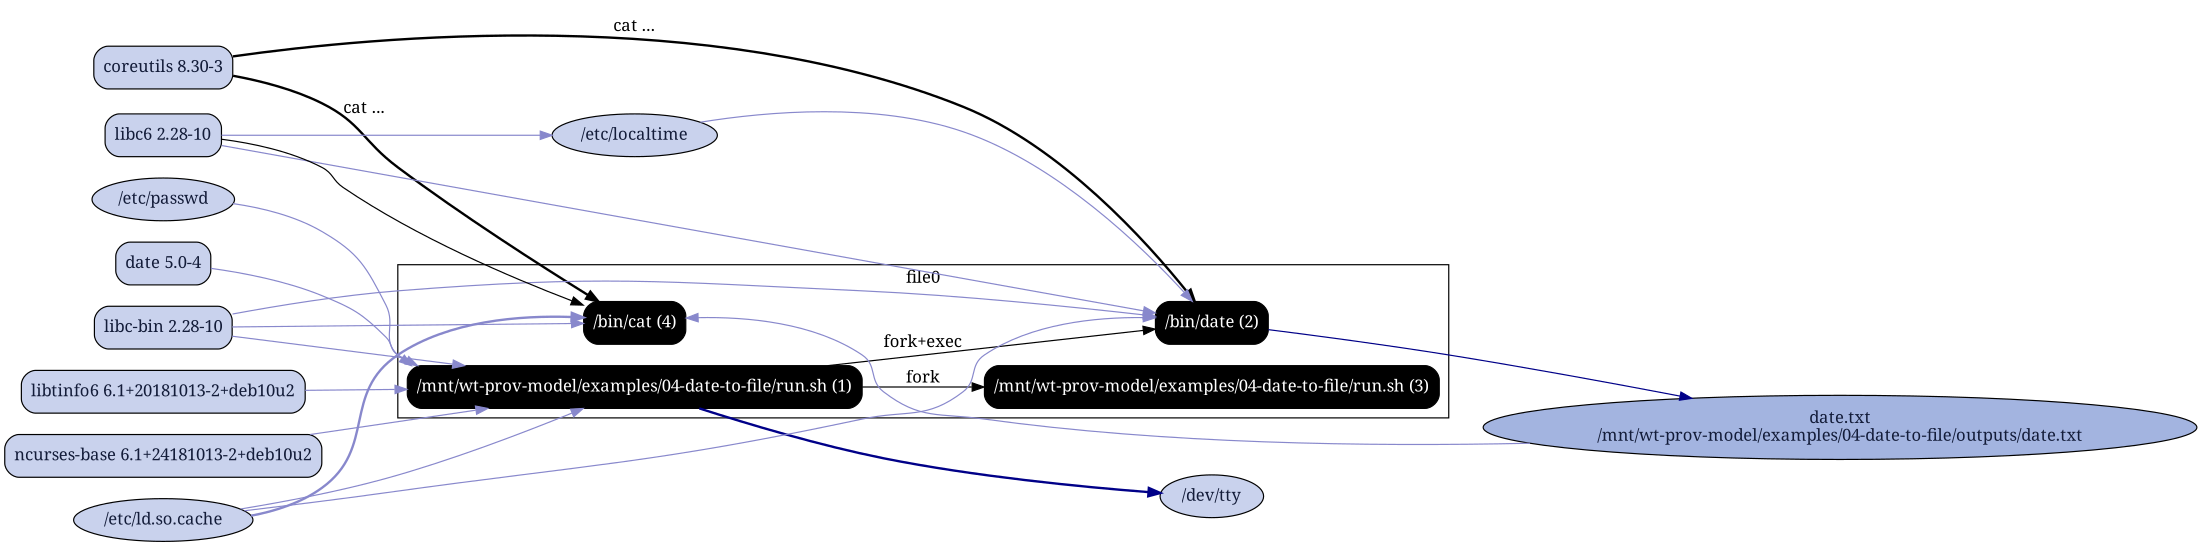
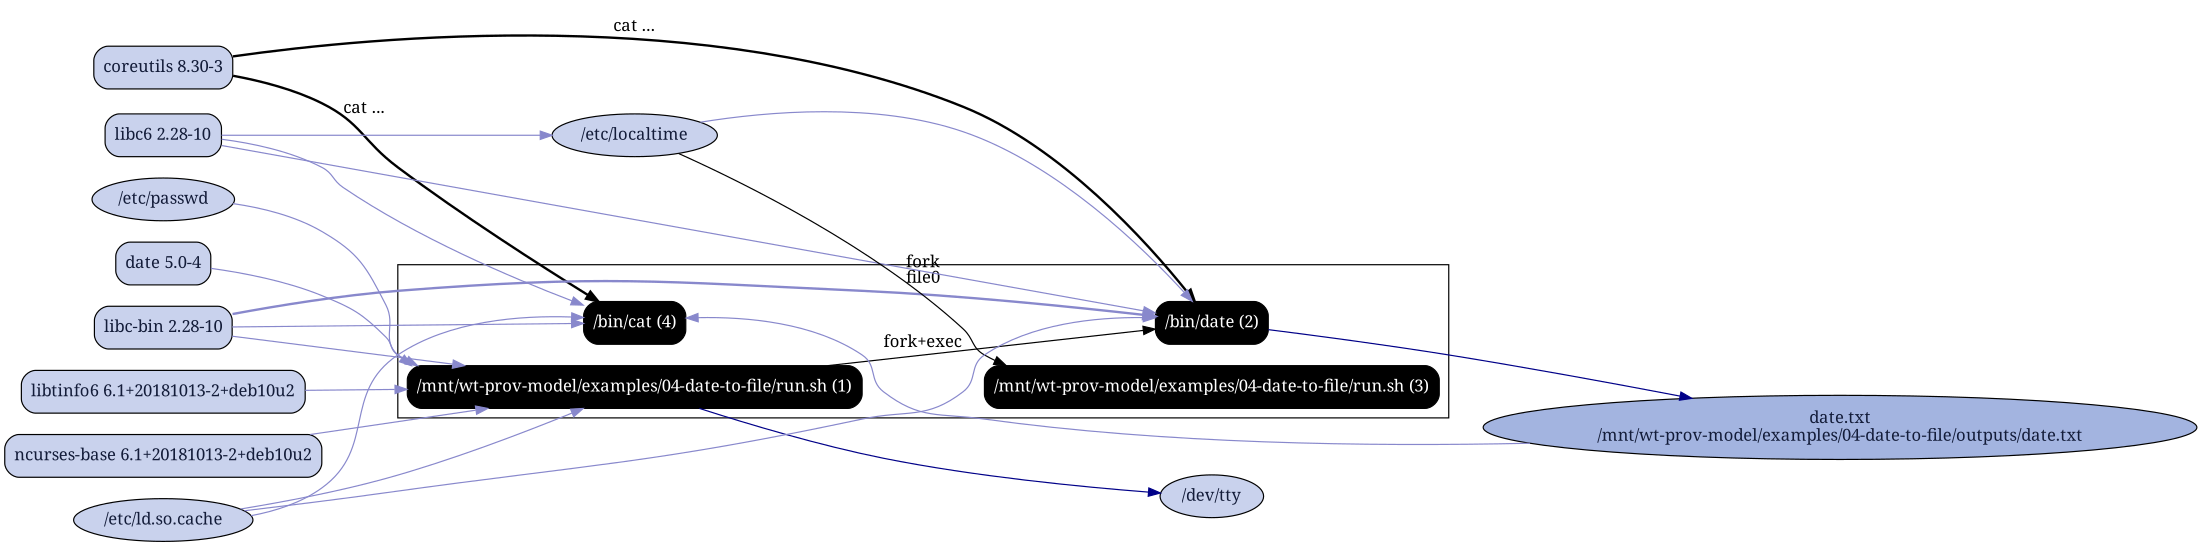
edge "libc6 2.28-10" -> "/bin/cat (4)": color black -> #8888cc
edge "libc-bin 2.28-10" -> "/bin/date (2)": style solid -> bold
edge "/etc/ld.so.cache" -> "/bin/cat (4)": style bold -> solid
edge "/mnt/wt-prov-model/examples/04-date-to-file/run.sh (1)" -> "/mnt/wt-prov-model/examples/04-date-to-file/run.sh (3)": now "/etc/localtime" -> "/mnt/wt-prov-model/examples/04-date-to-file/run.sh (3)"
node "ncurses-base 6.1+24181013-2+deb10u2": label "ncurses-base 6.1+24181013-2+deb10u2" -> "ncurses-base 6.1+20181013-2+deb10u2"
edge "/mnt/wt-prov-model/examples/04-date-to-file/run.sh (1)" -> "/dev/tty": style bold -> solid
